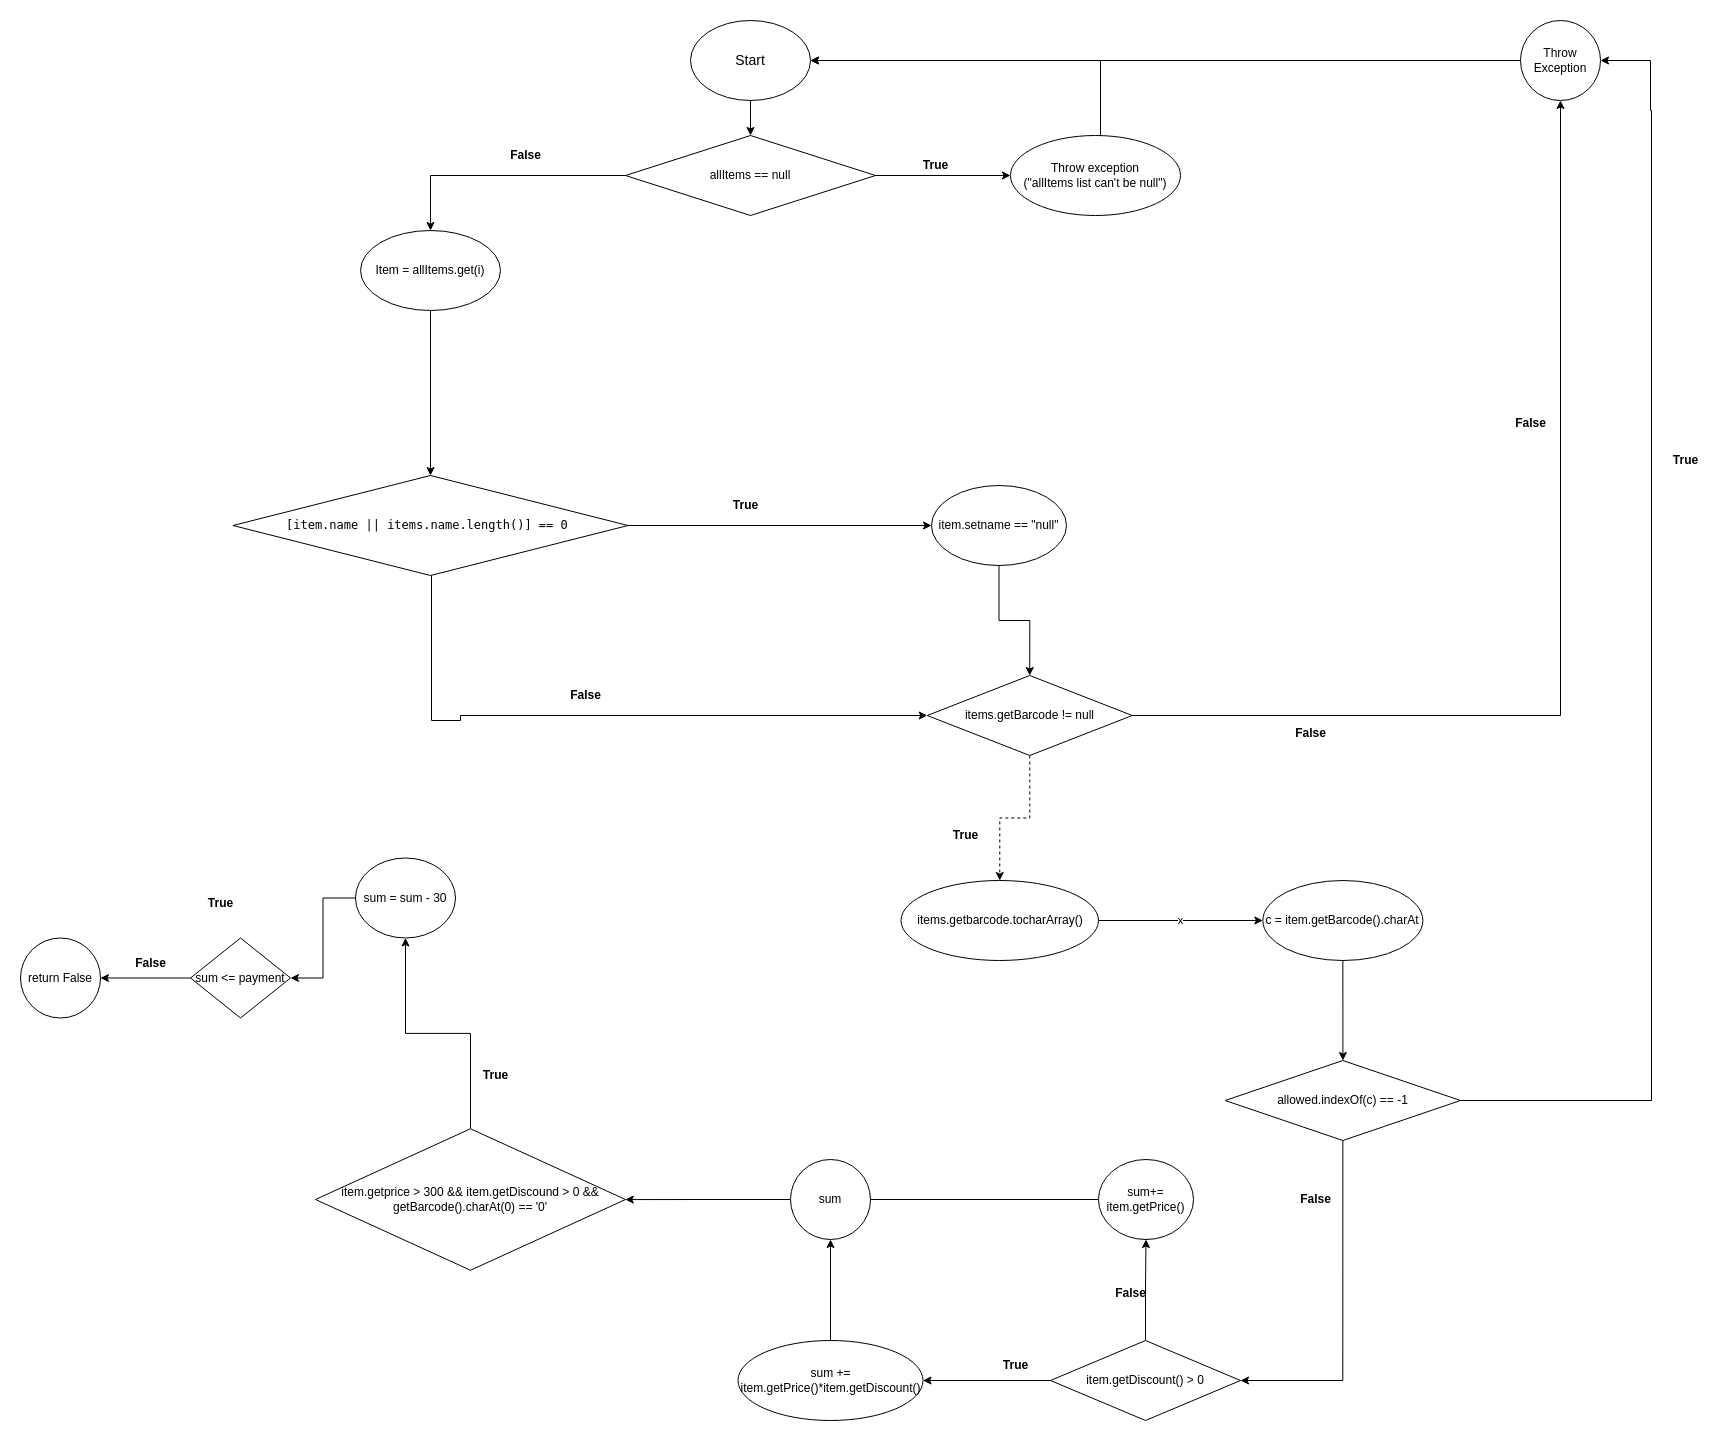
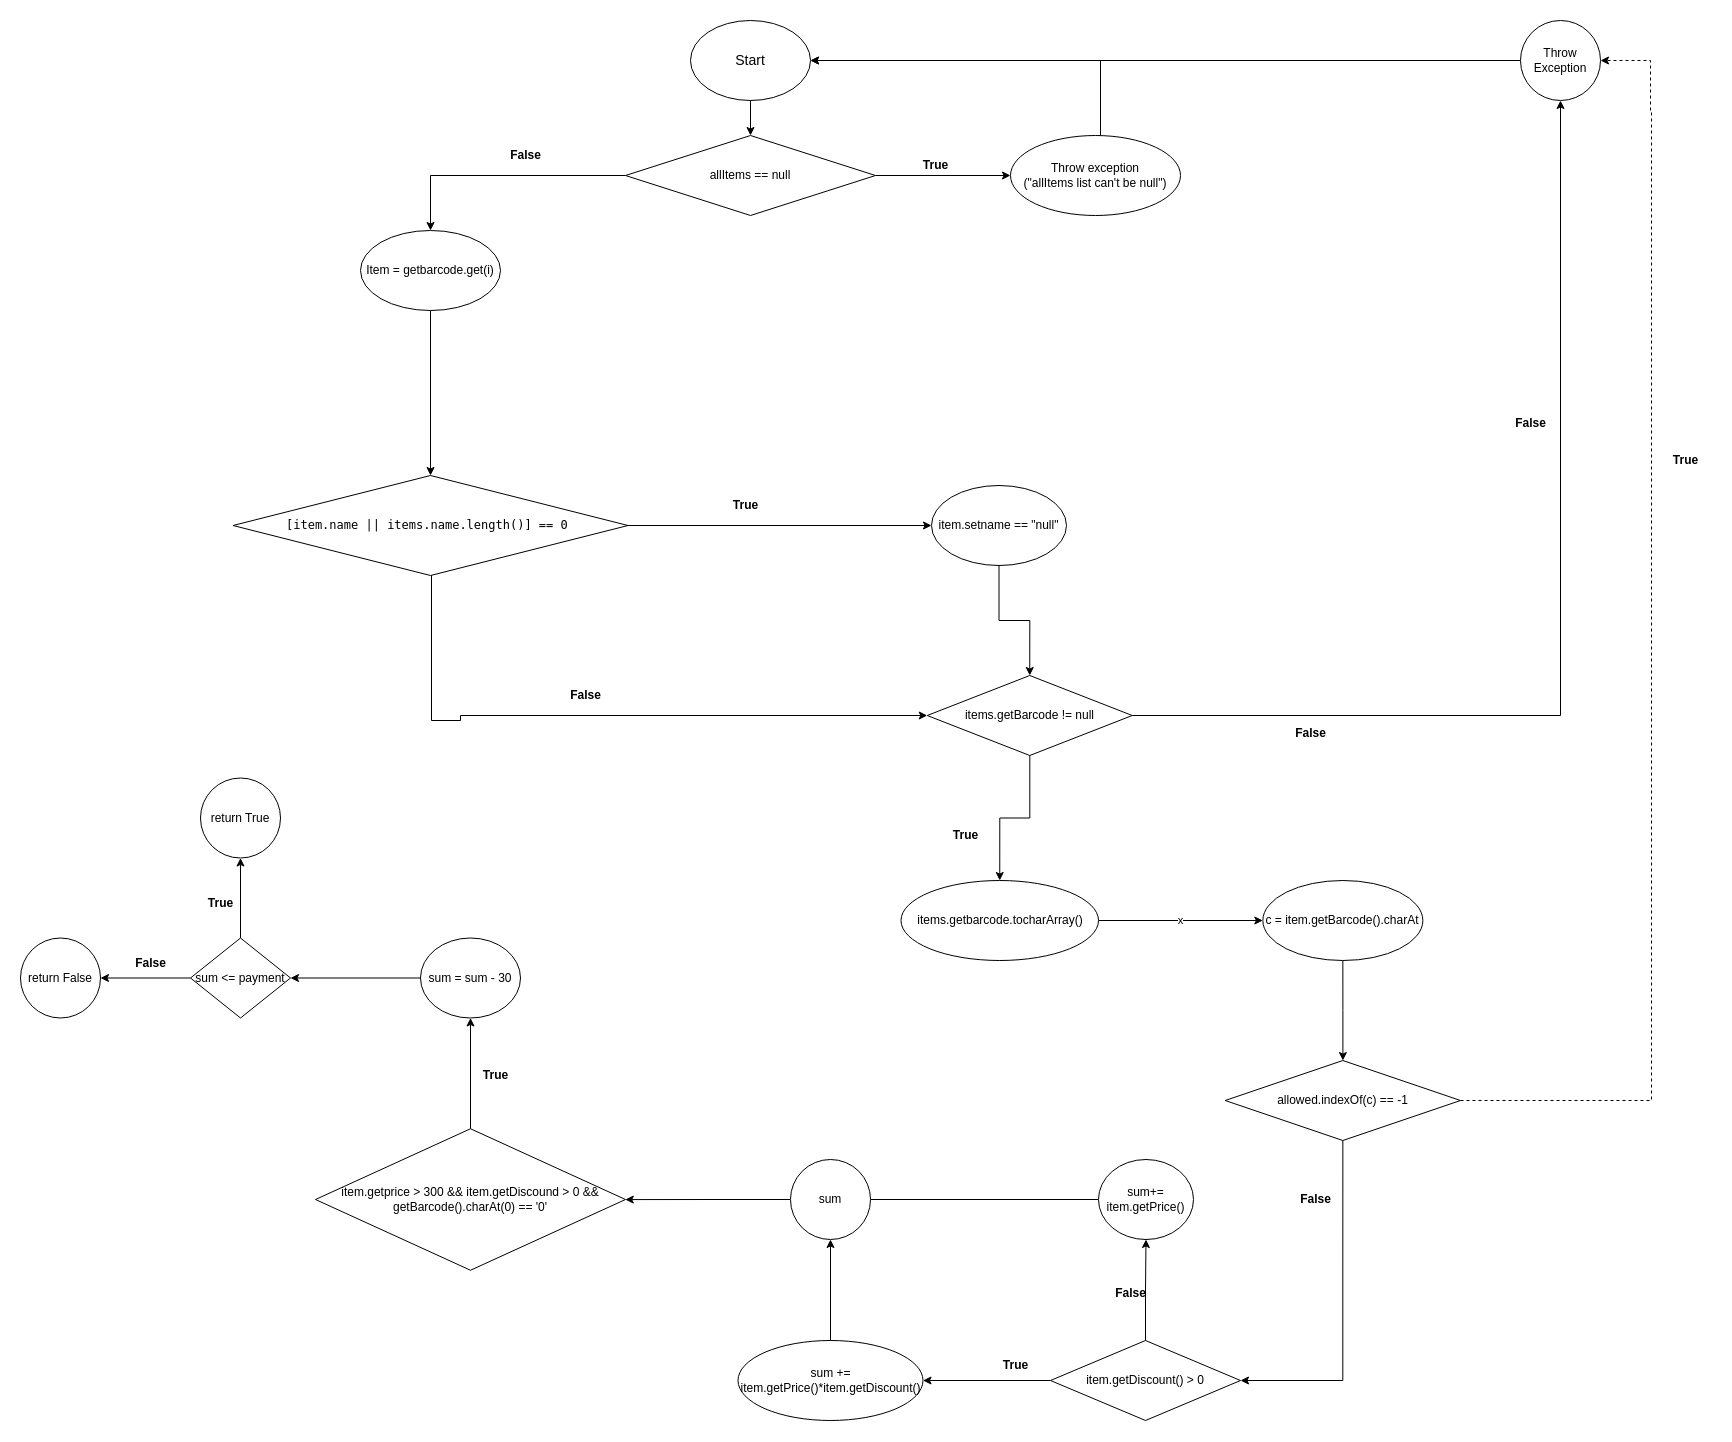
node "Item = allItems.get(i)": label "Item = allItems.get(i)" -> "Item = getbarcode.get(i)"
edge "allowed.indexOf(c) == -1" -> "Throw Exception": style solid -> dashed
node "return True": added
edge "items.getBarcode != null" -> "items.getbarcode.tocharArray()": style dashed -> solid
node "sum = sum - 30": moved (406, 898) -> (471, 978)
edge "sum <= payment" -> "return True": added
